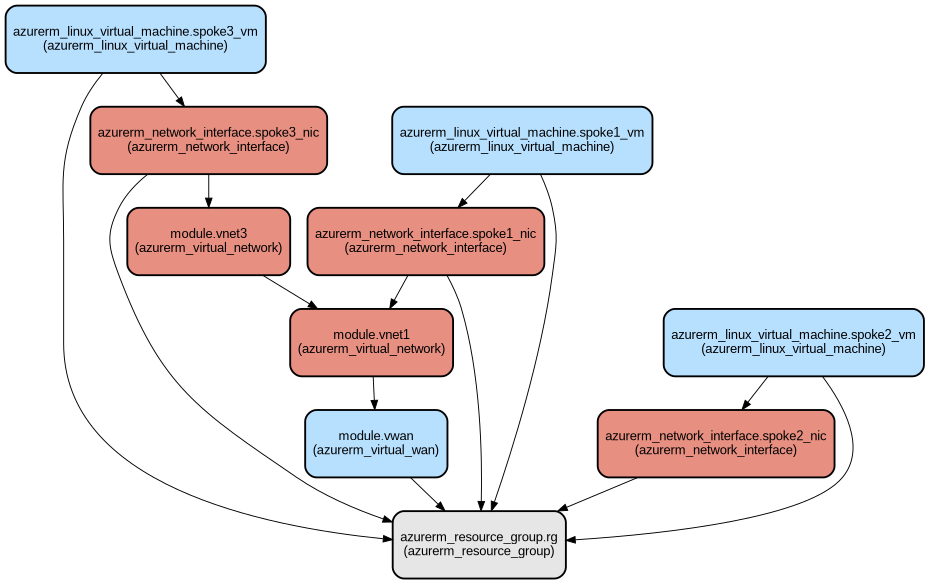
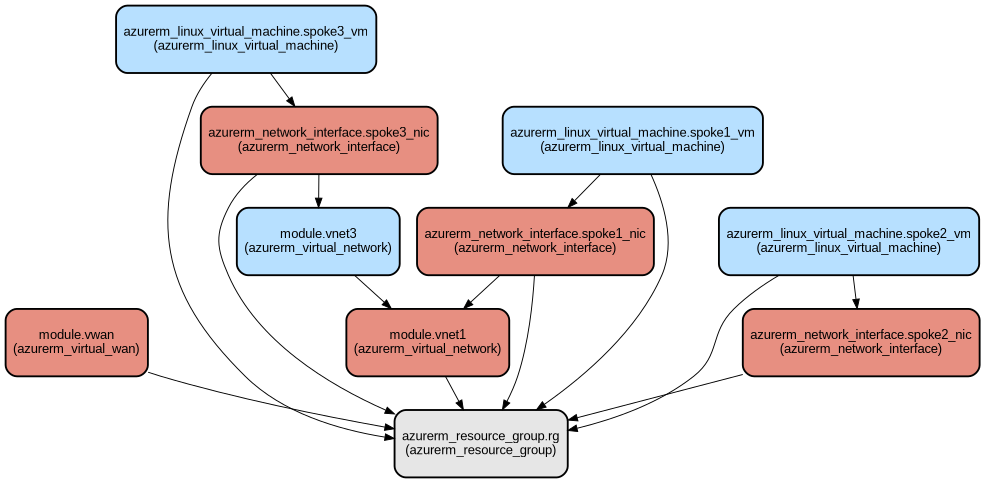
node "module.vnet3 (azurerm_virtual_network)": fillcolor #e78f81 -> #b7e0ff
edge "module.vnet1 (azurerm_virtual_network)" -> "module.vwan (azurerm_virtual_wan)": now "module.vnet1 (azurerm_virtual_network)" -> "azurerm_resource_group.rg (azurerm_resource_group)"
node "module.vwan (azurerm_virtual_wan)": fillcolor #b7e0ff -> #e78f81
